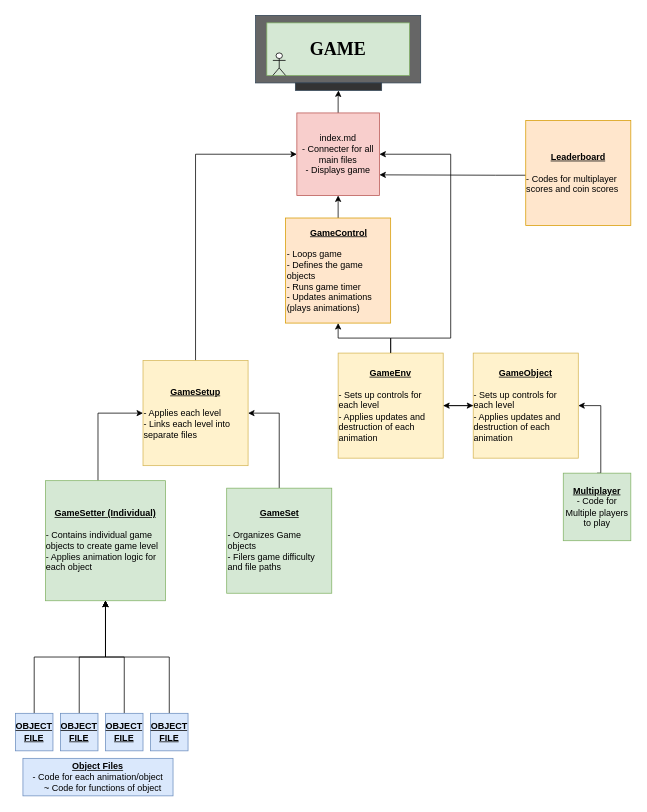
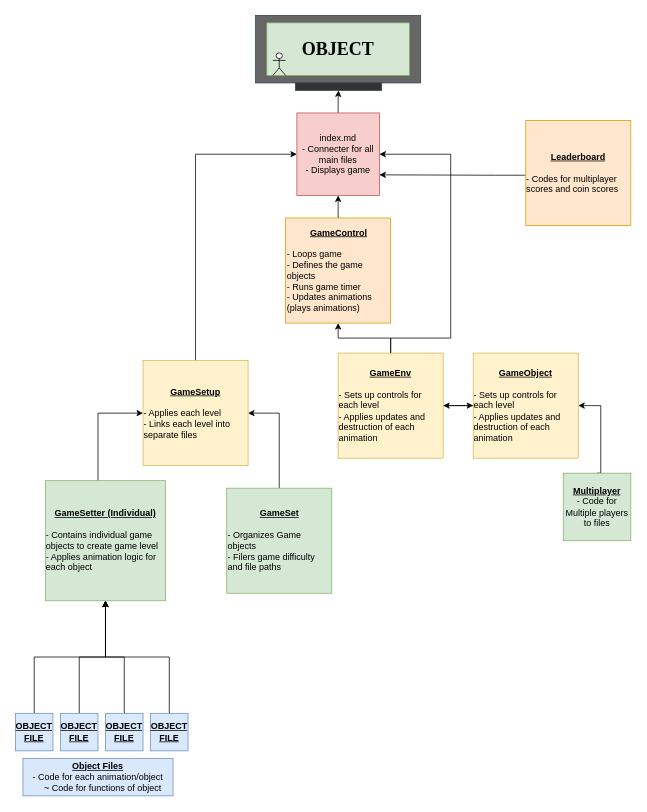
node "GAME": label "GAME" -> "OBJECT"
node "Multiplayer - Code for Multiple players to play": label "Multiplayer - Code for Multiple players to play" -> "Multiplayer - Code for Multiple players to files"
